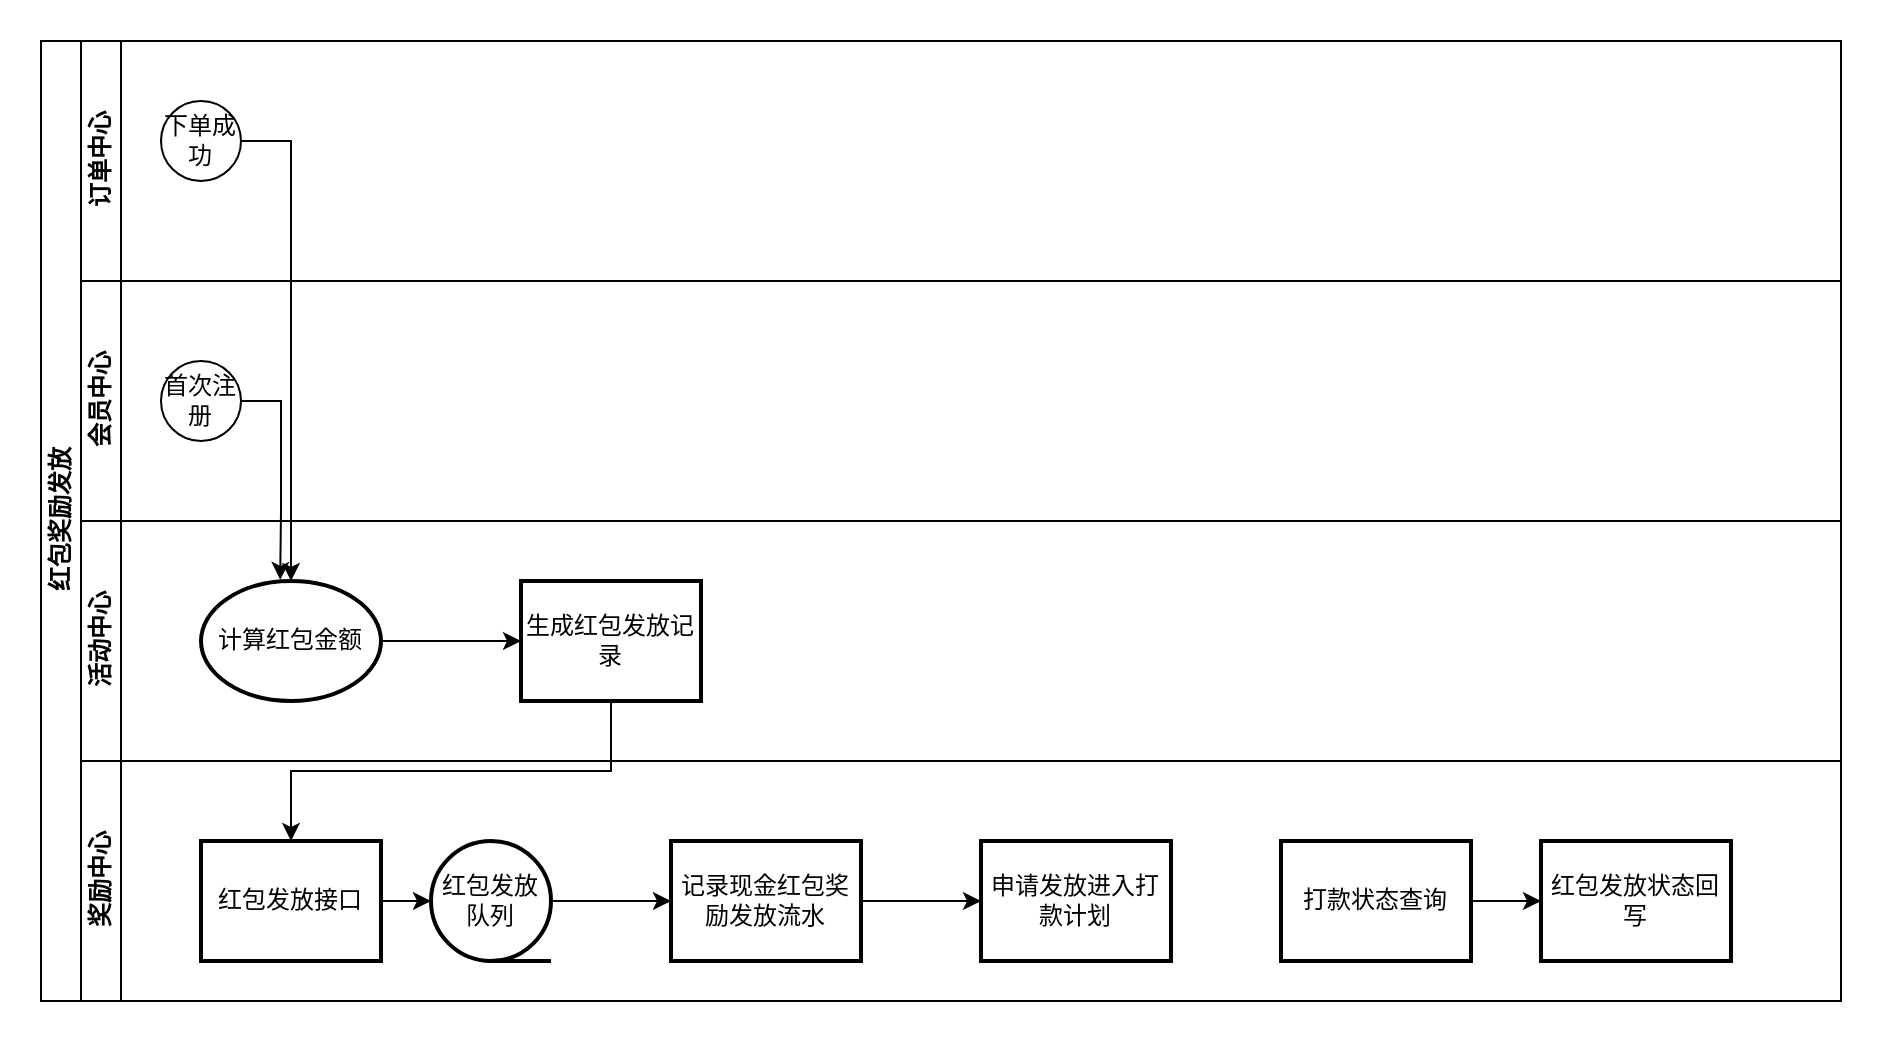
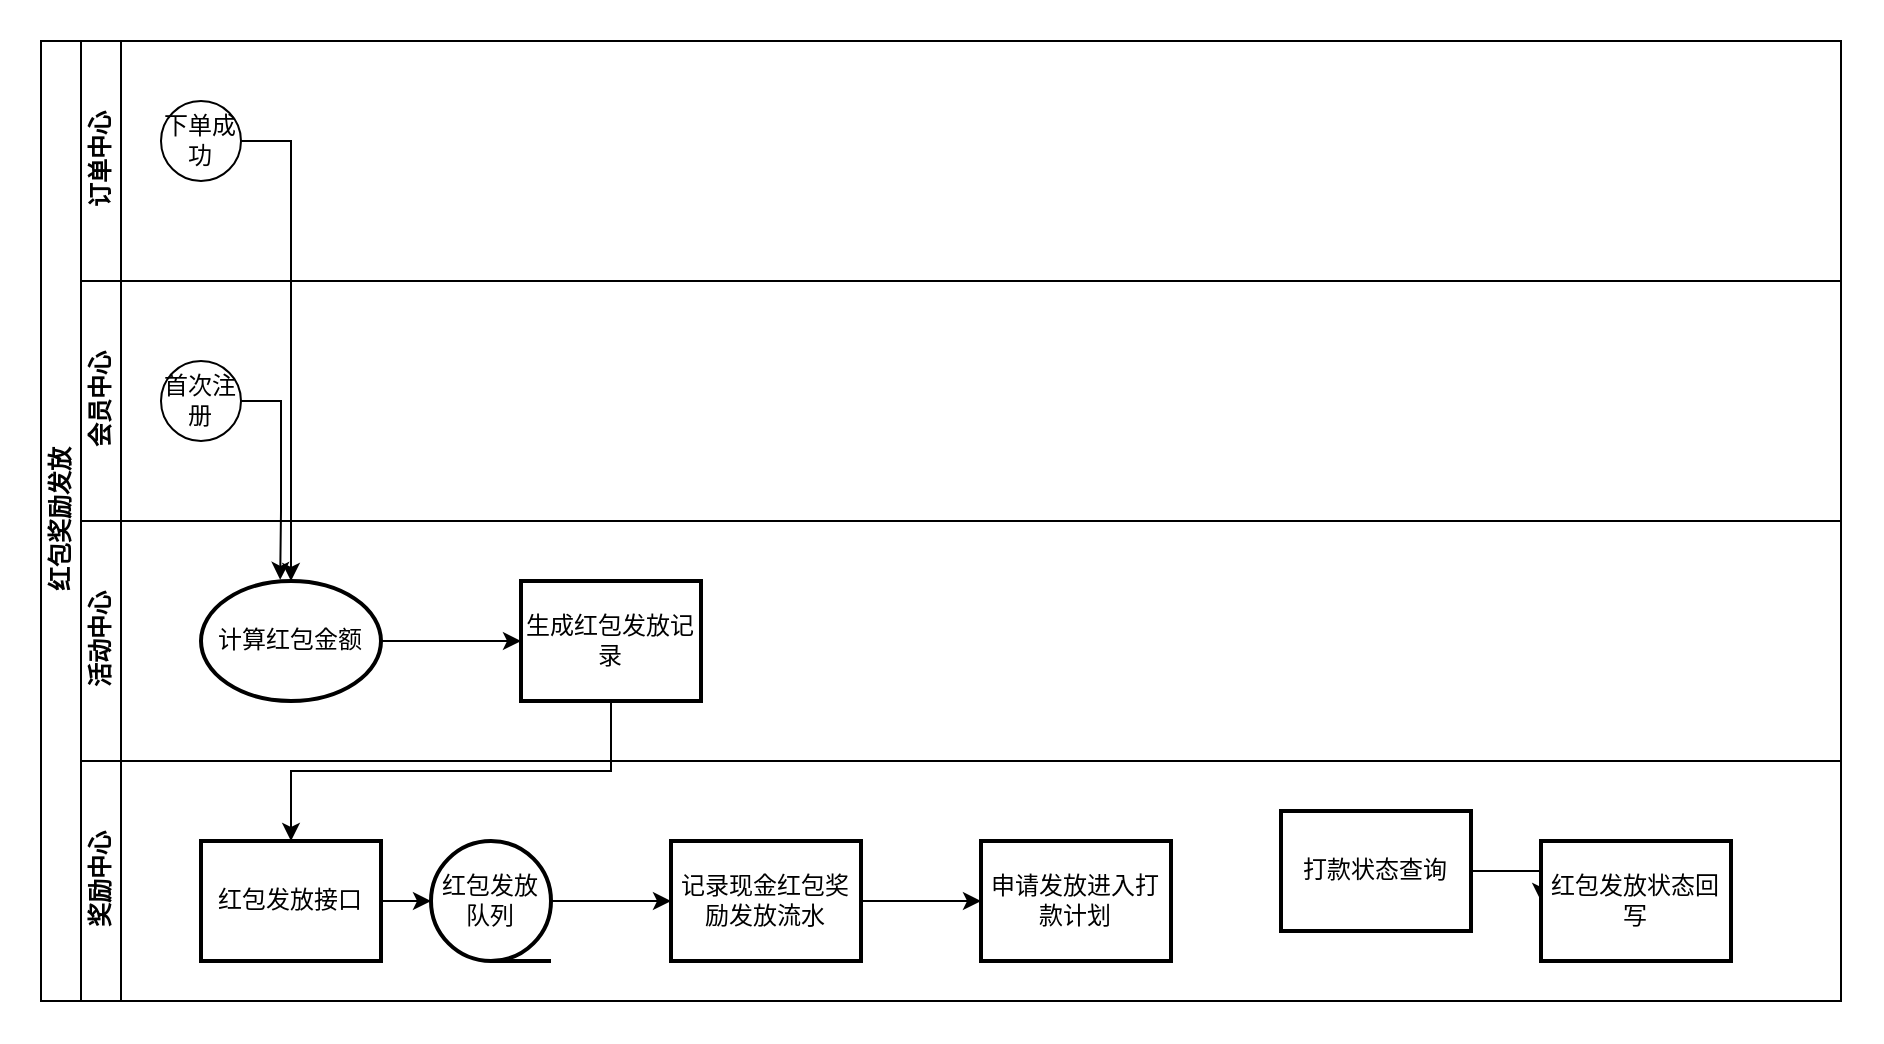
node "打款状态查询": moved (1376, 901) -> (1376, 871)
